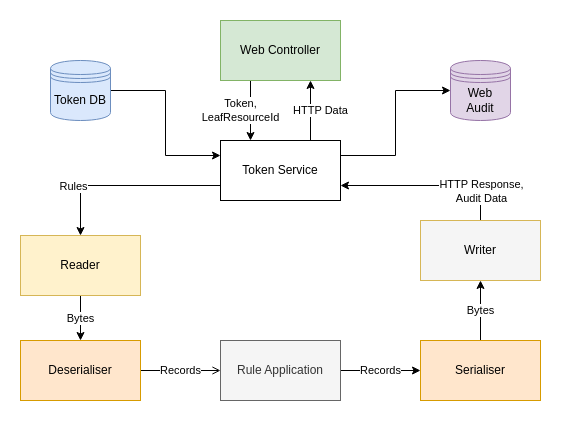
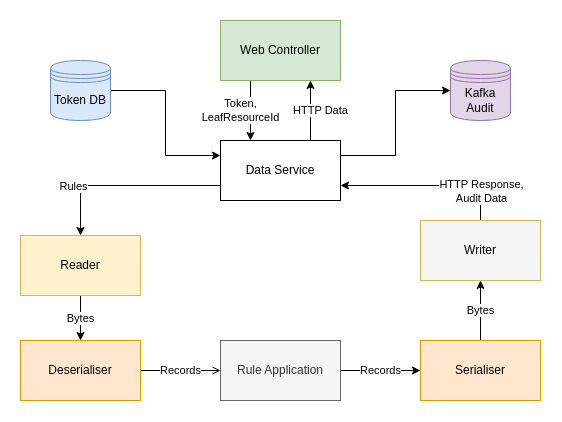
node "Web Audit": label "Web Audit" -> "Kafka Audit"
node "Token Service": label "Token Service" -> "Data Service"
